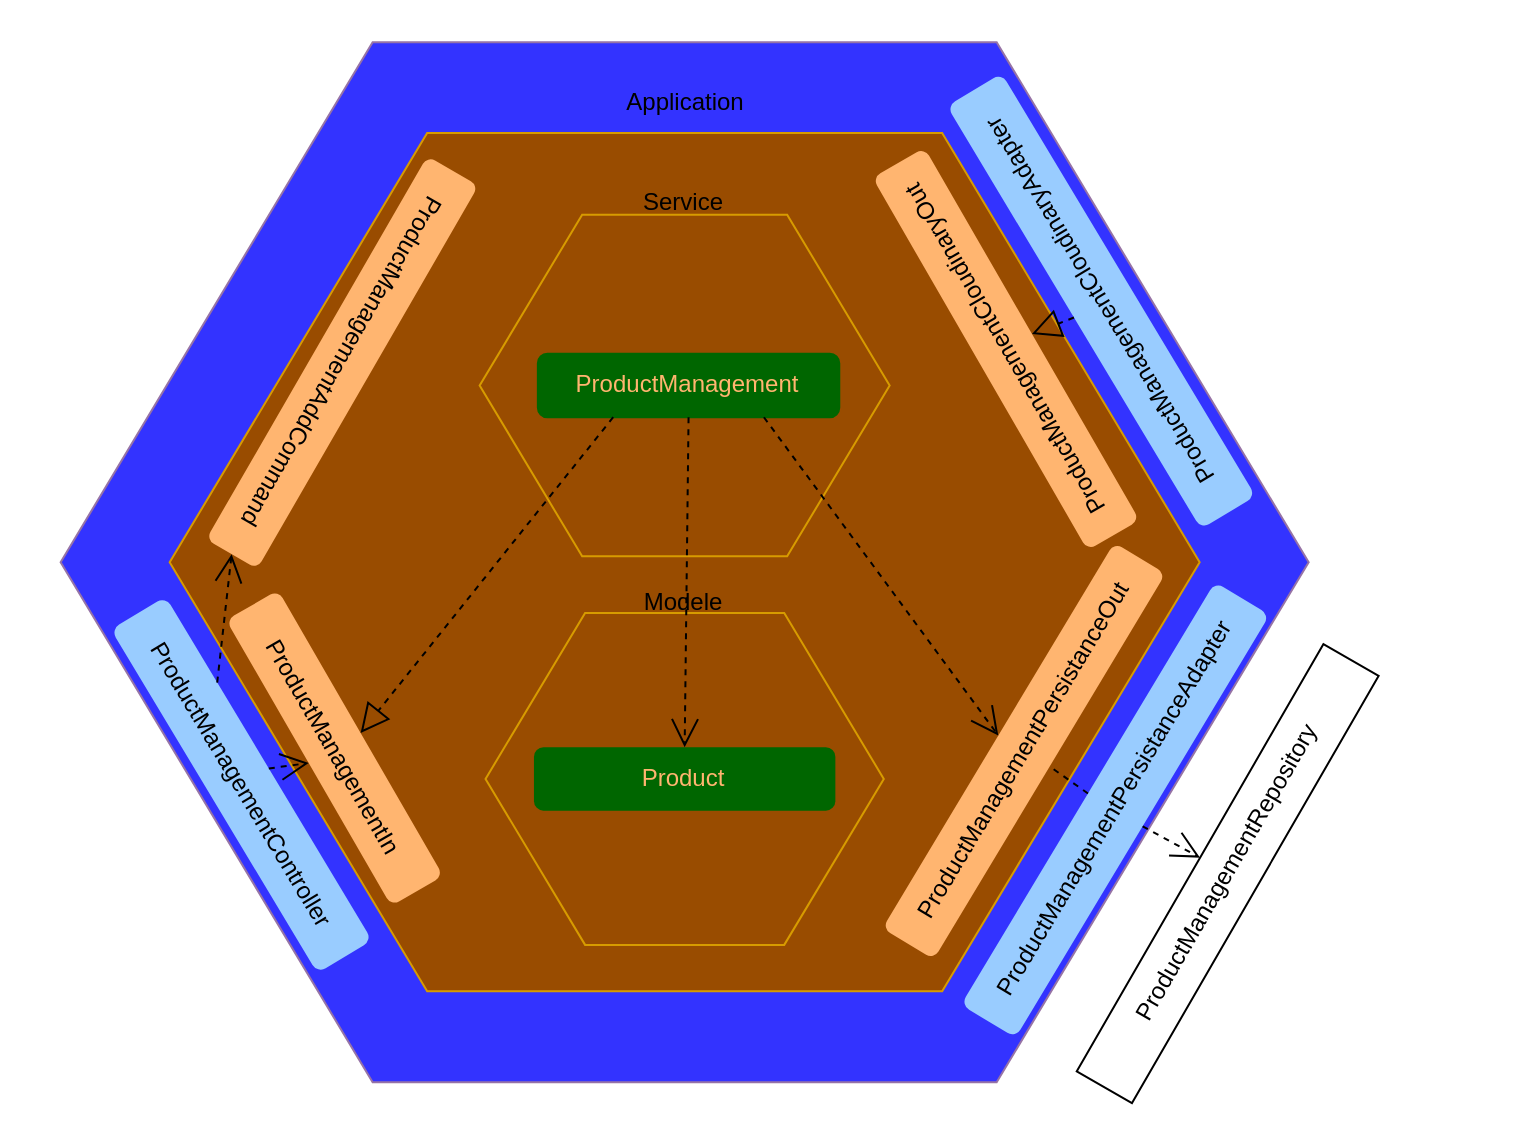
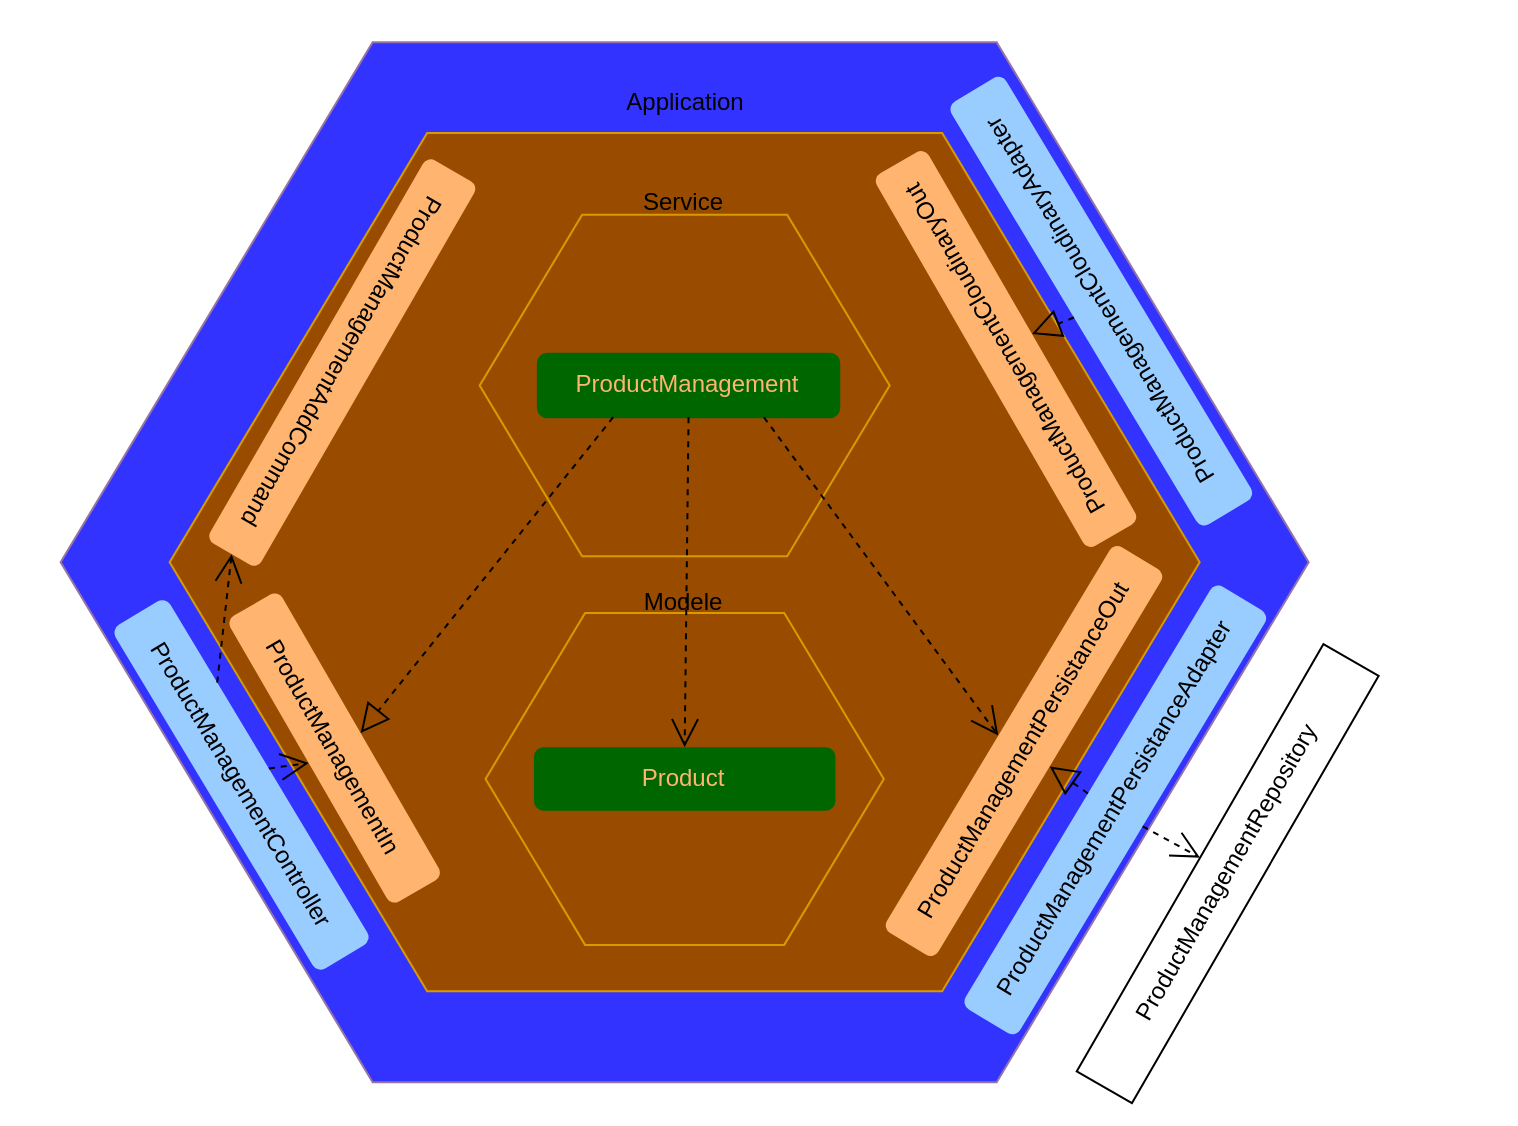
edge "ProductManagementPersistanceOut" -- "ProductManagementPersistanceAdapter": arrowhead none -> block
